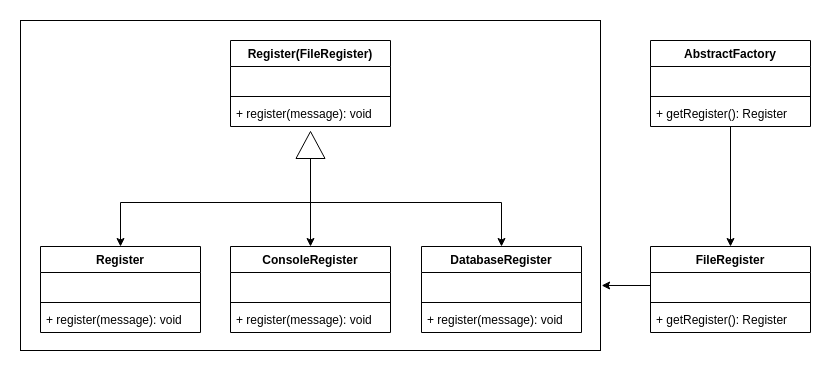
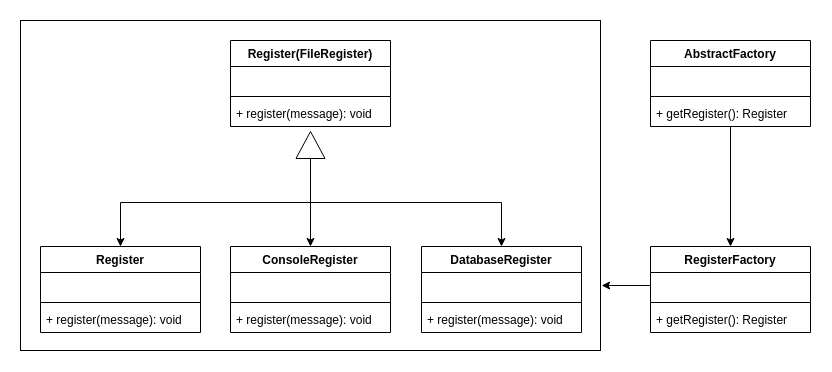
node "FileRegister": label "FileRegister" -> "RegisterFactory"
